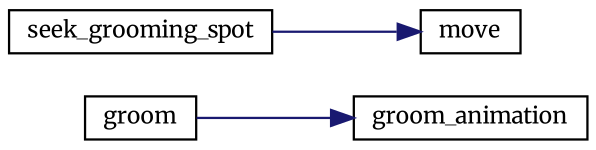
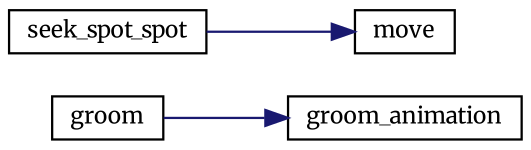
node "seek_grooming_spot": label "seek_grooming_spot" -> "seek_spot_spot"
